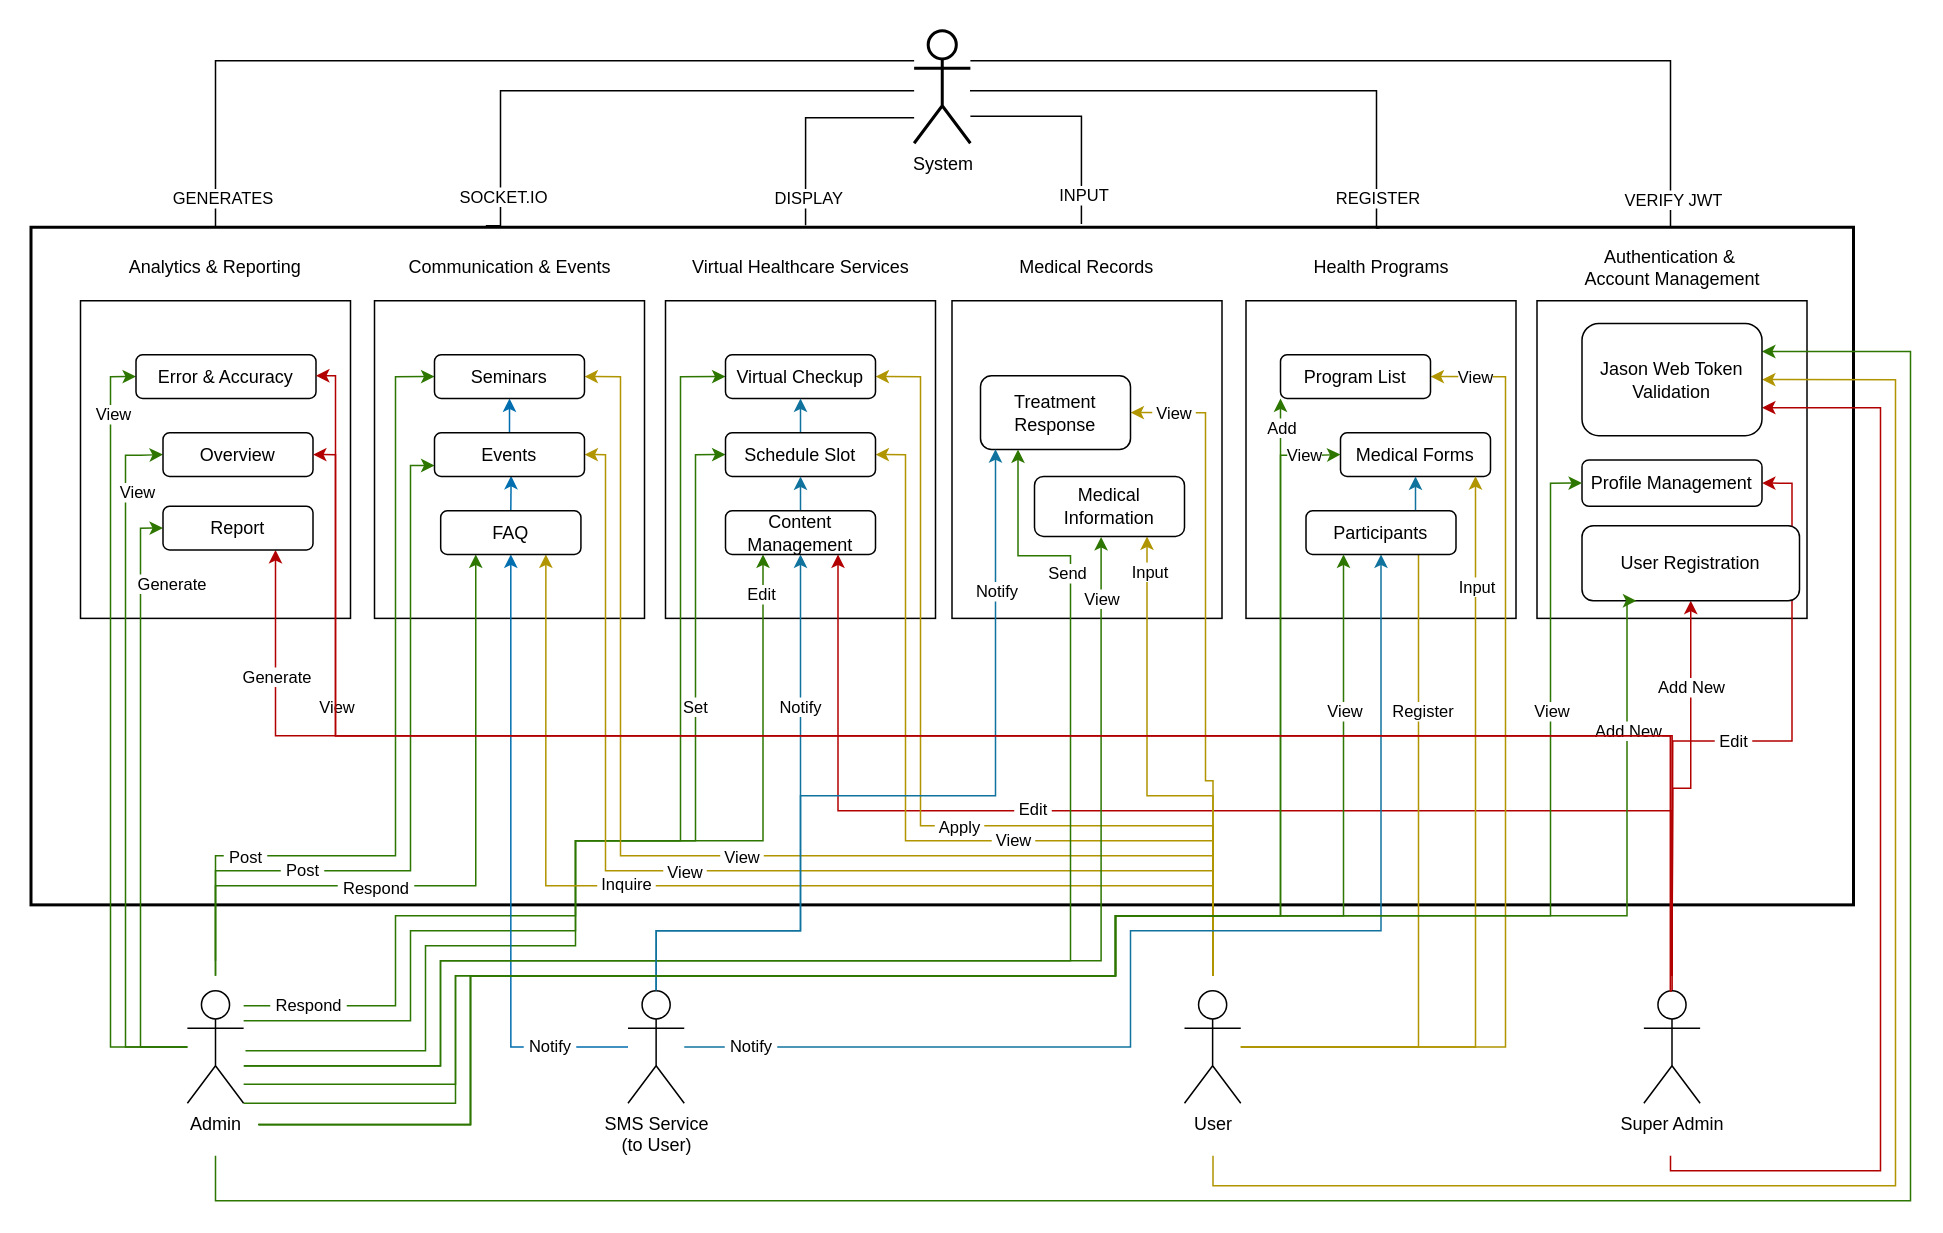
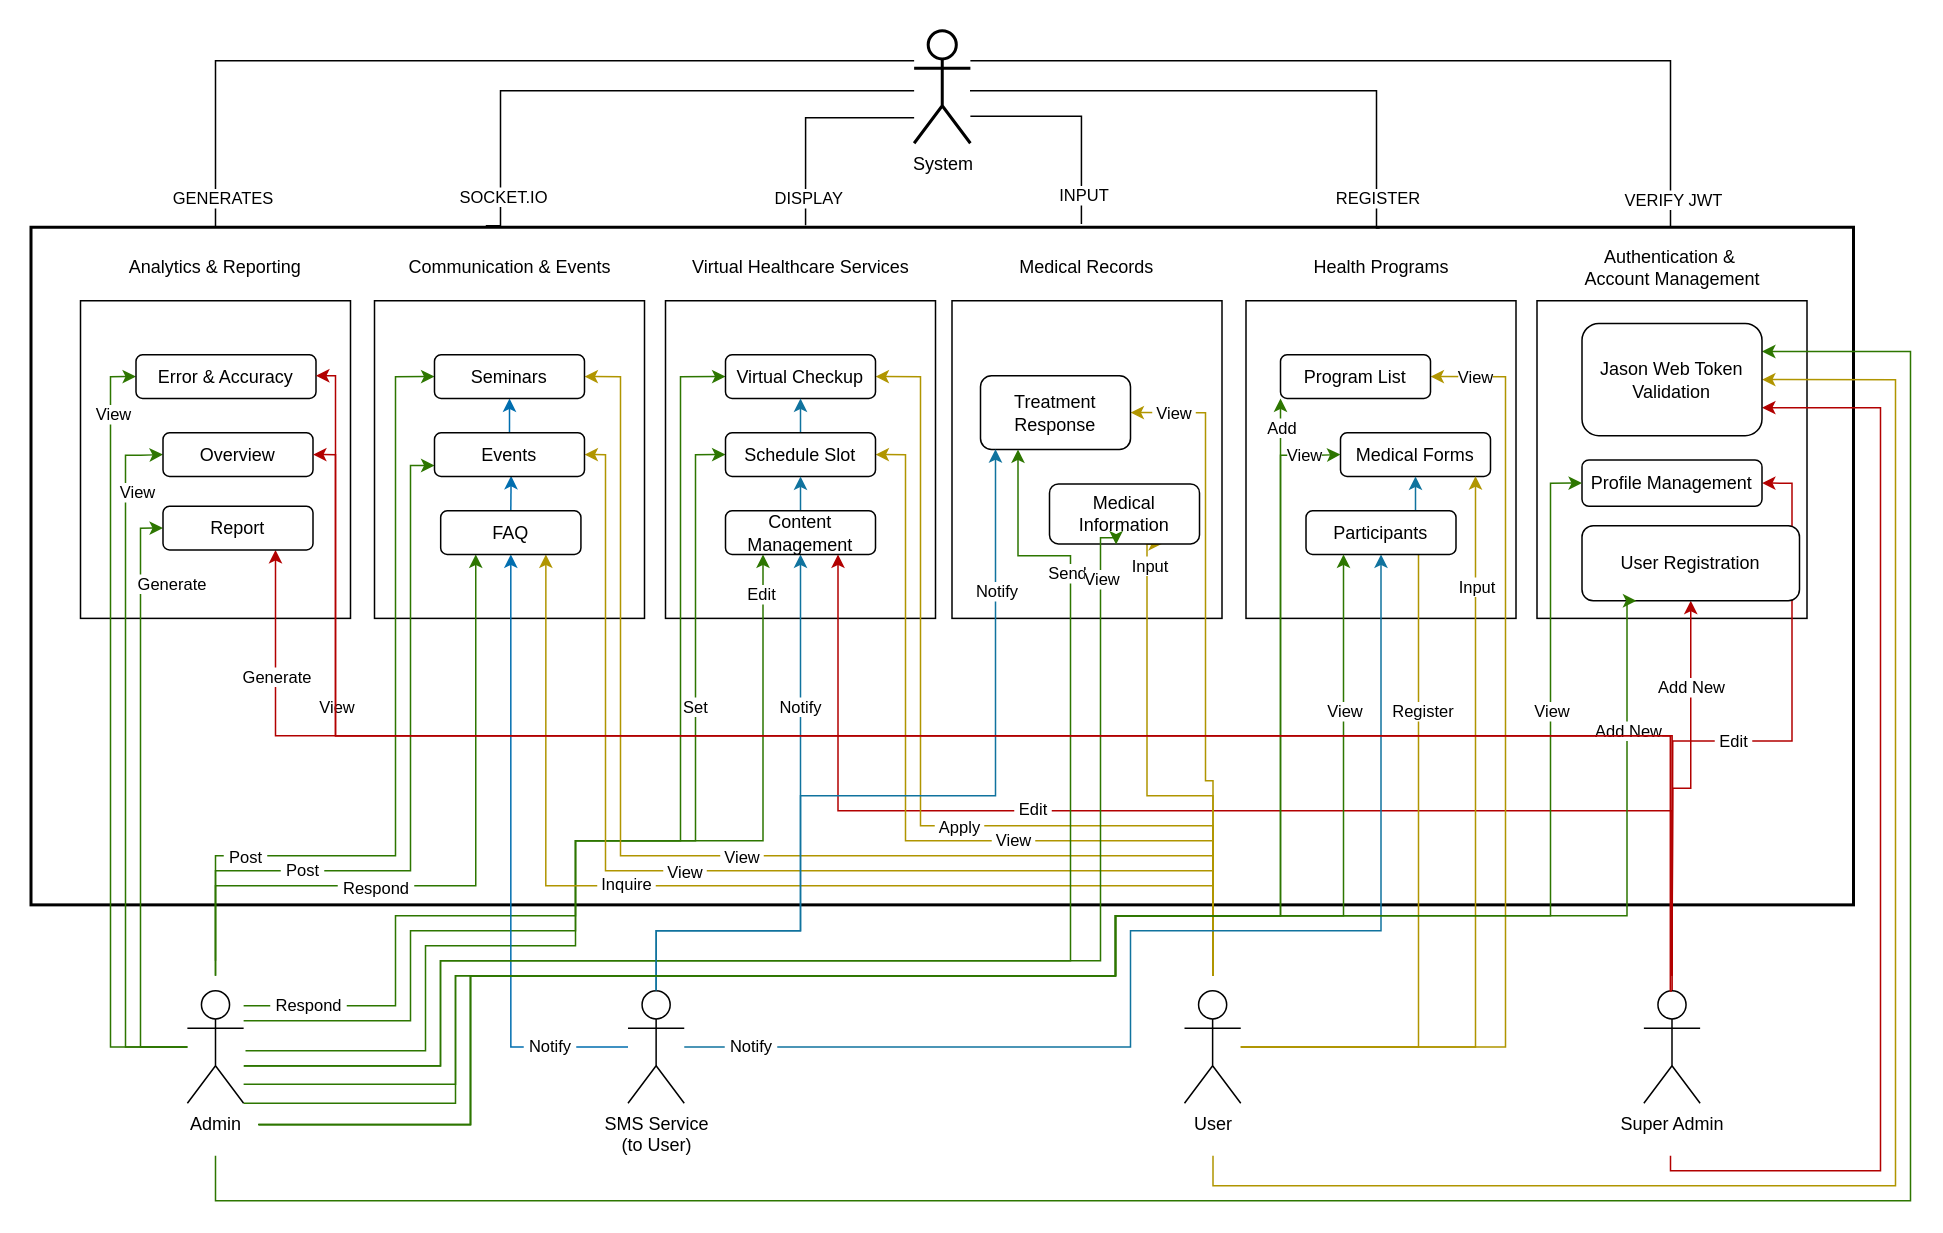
node "Medical Information": moved (1109, 506) -> (1124, 514)
